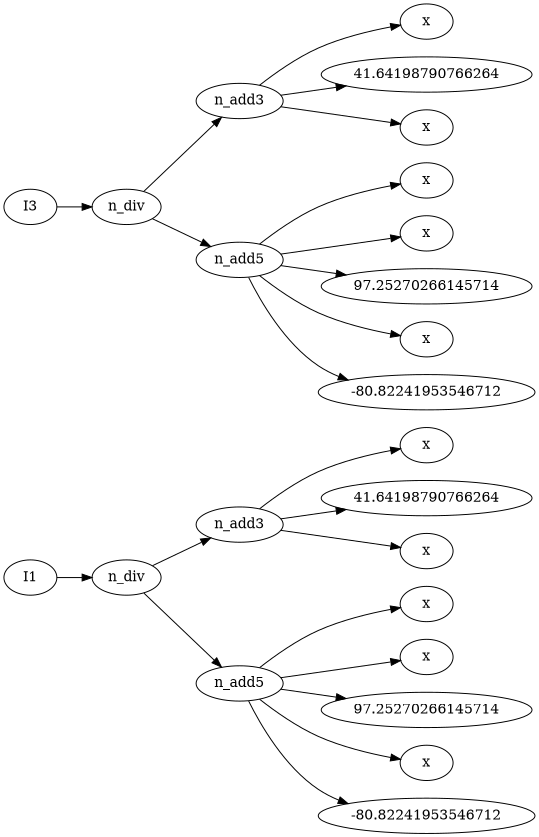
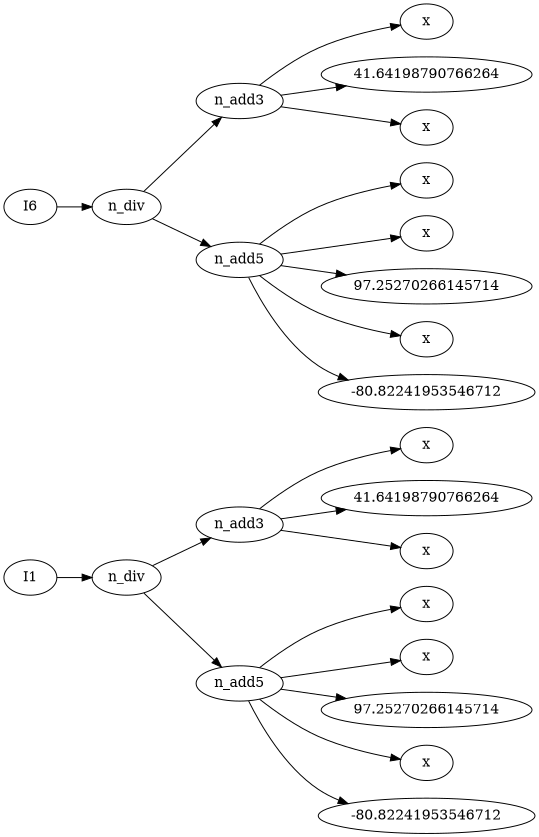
node "I3": label "I3" -> "I6"
